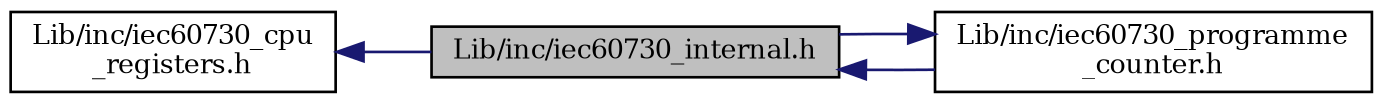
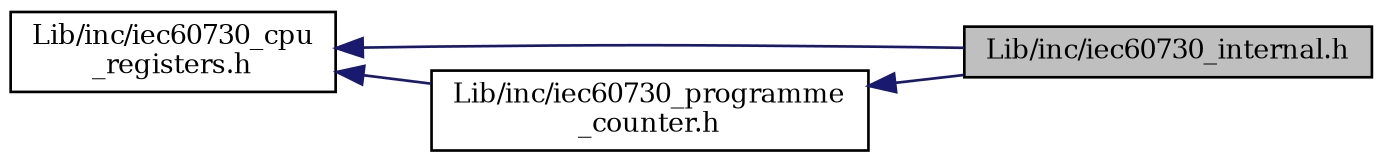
edge "Lib/inc/iec60730_programme _counter.h" -> "Lib/inc/iec60730_internal.h": now "Lib/inc/iec60730_programme _counter.h" -> "Lib/inc/iec60730_cpu _registers.h"
